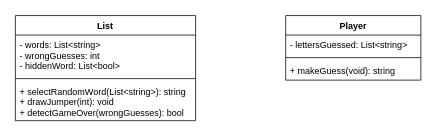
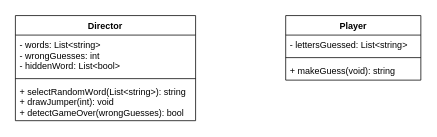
node "List": label "List" -> "Director"
